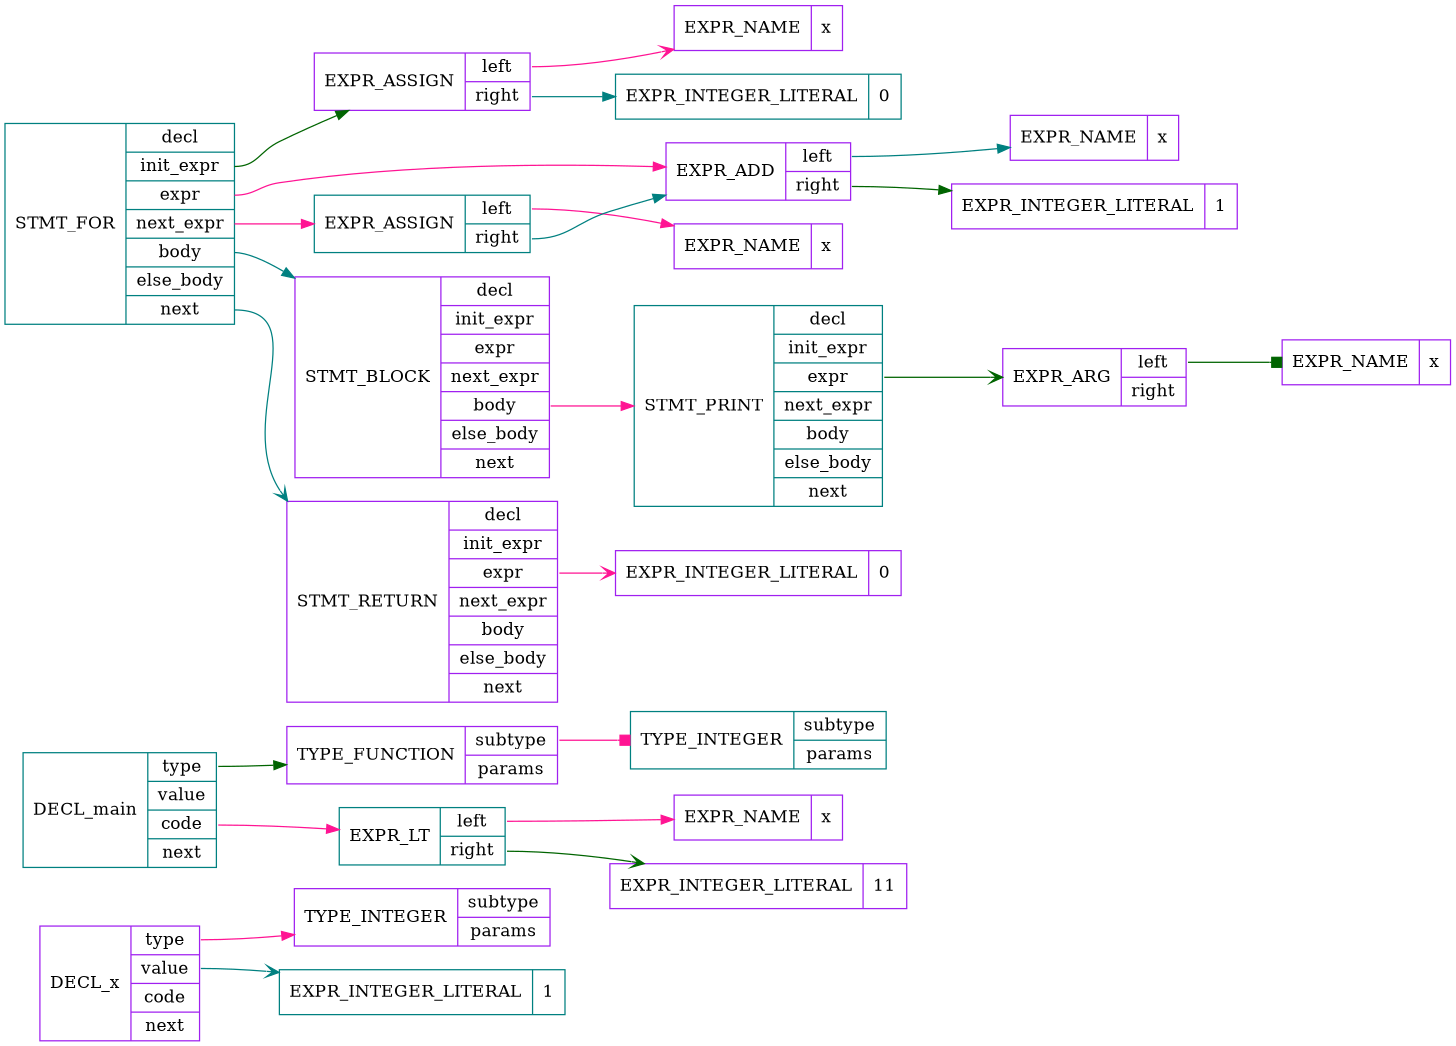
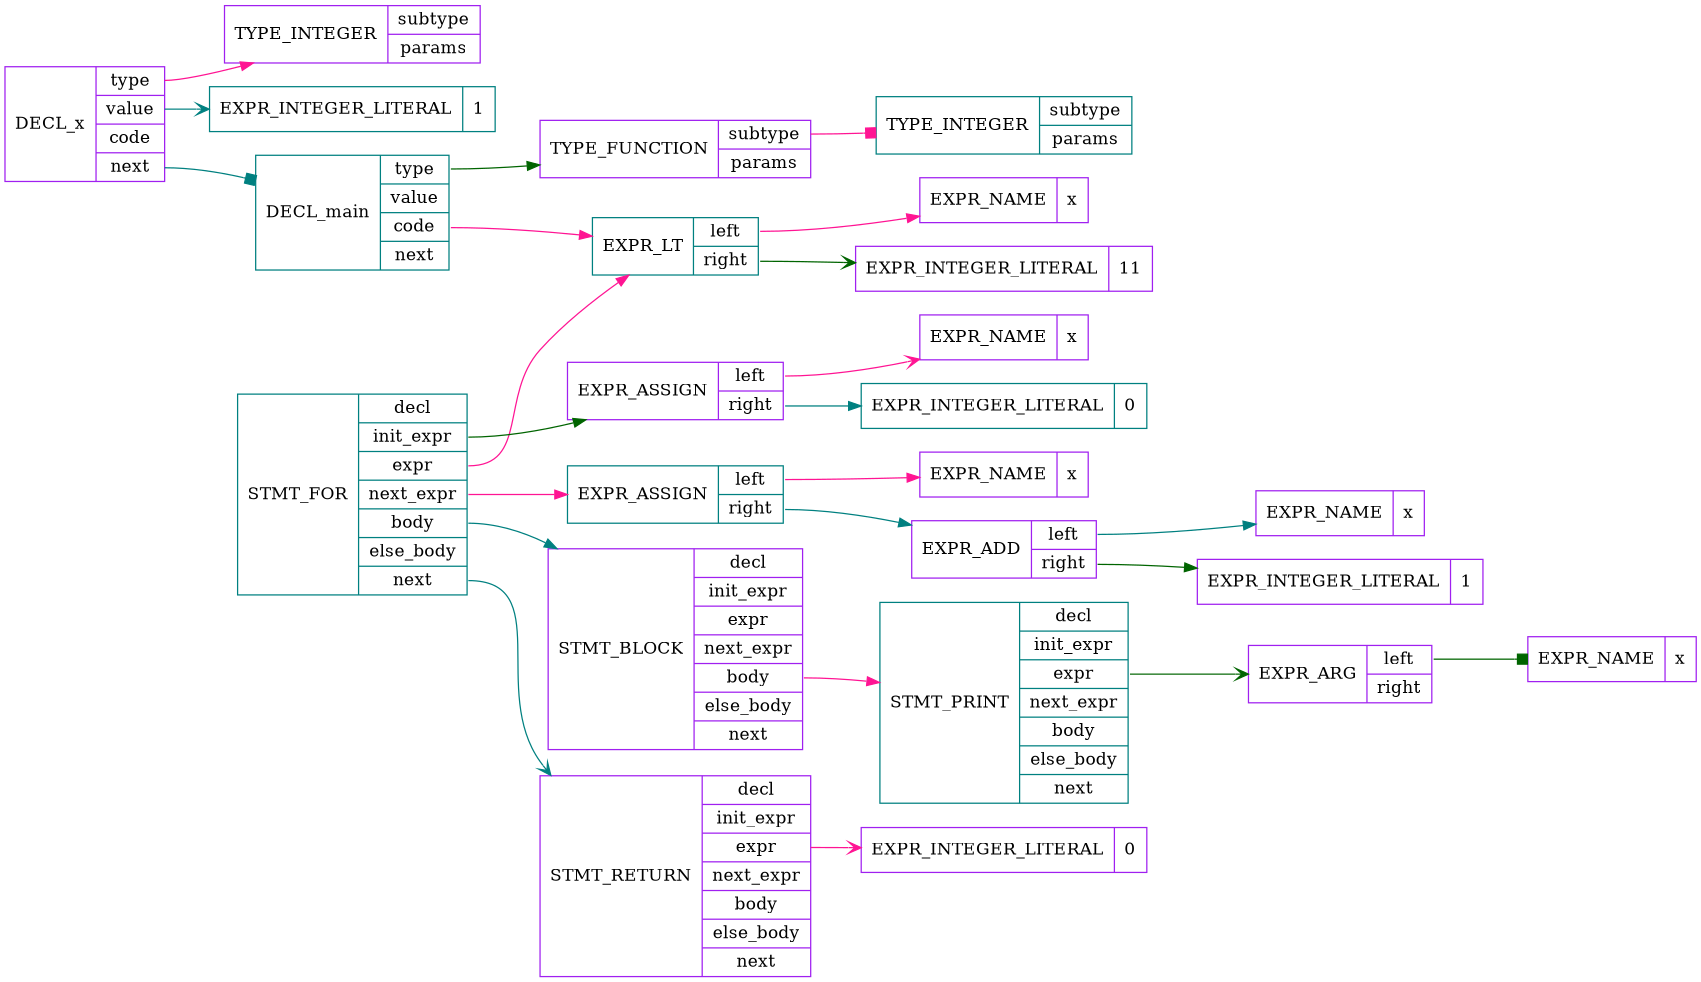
edge "STMT_FOR" -> "EXPR_ADD": now "STMT_FOR" -> "EXPR_LT"
edge "DECL_x" -> "DECL_main": added
